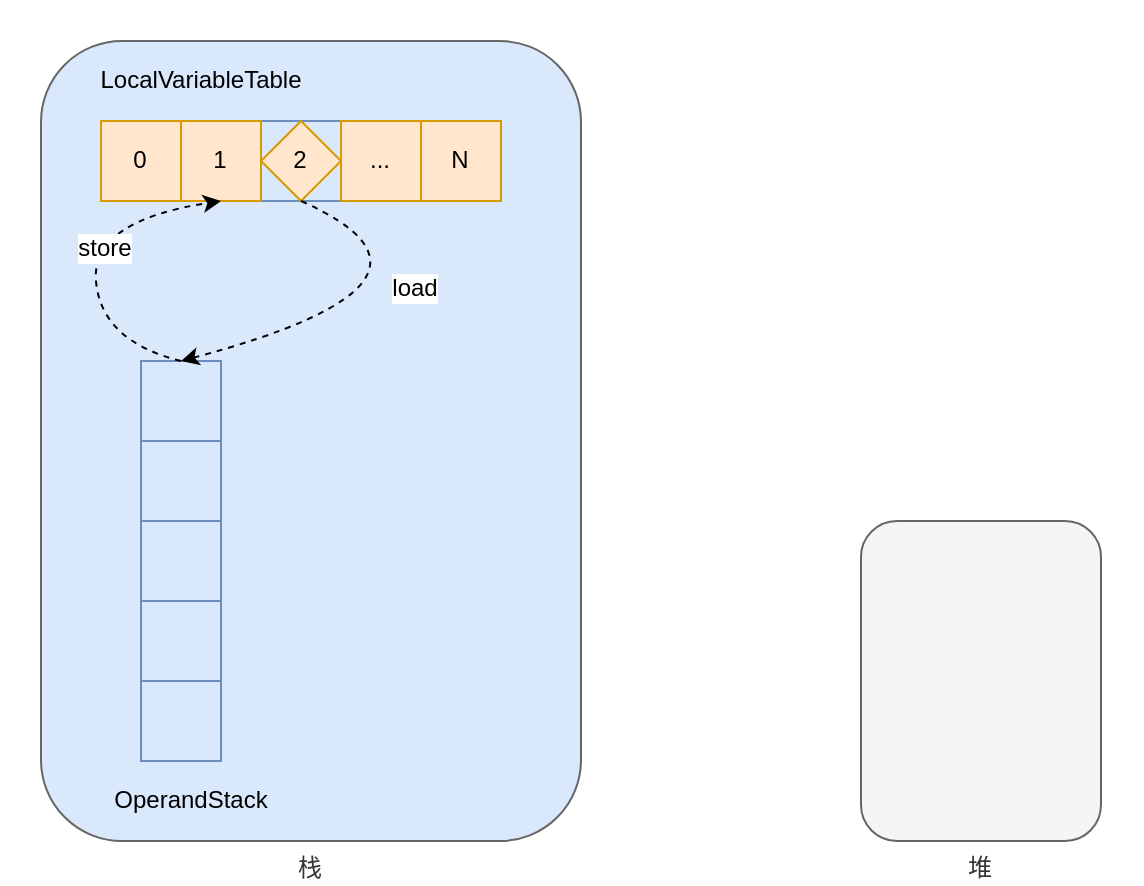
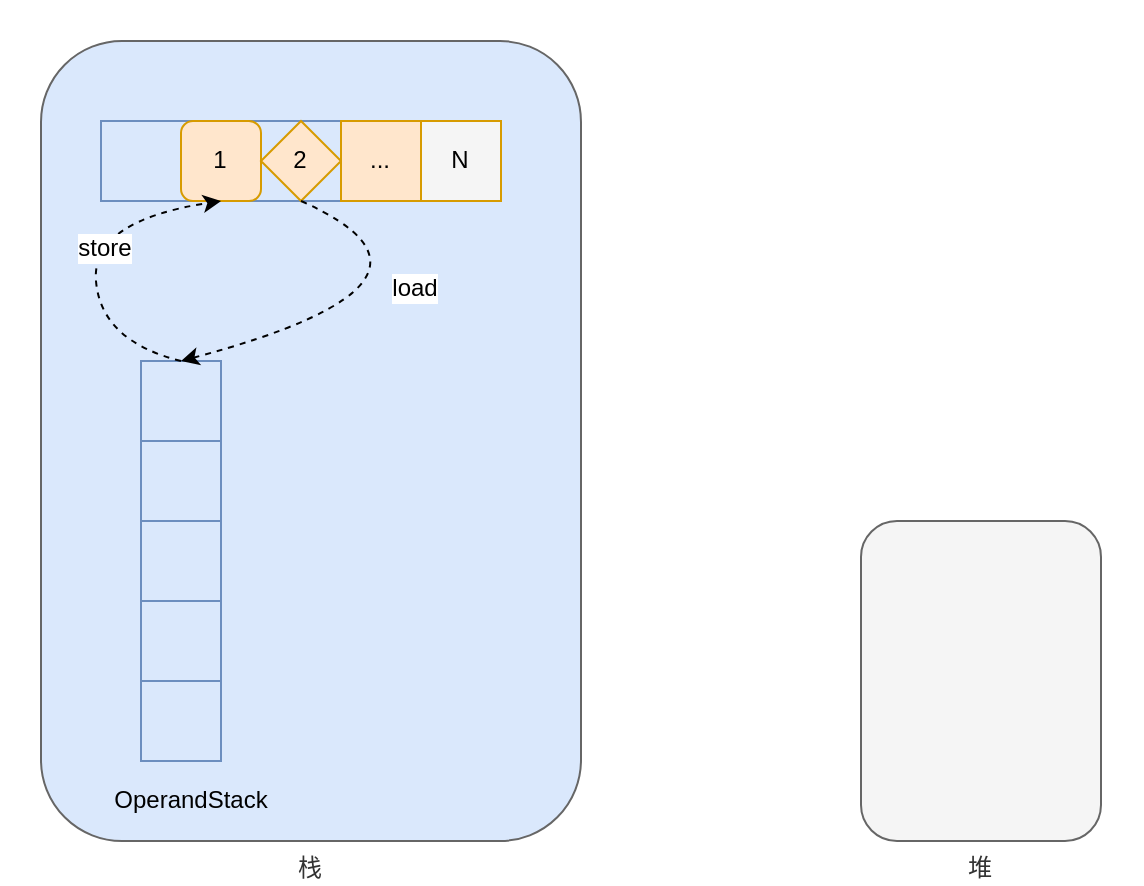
node "LocalVariableTable": removed
node "0": removed
node "1": shape rectangle -> rounded rectangle
node "N": fillcolor #ffe6cc -> #f5f5f5
